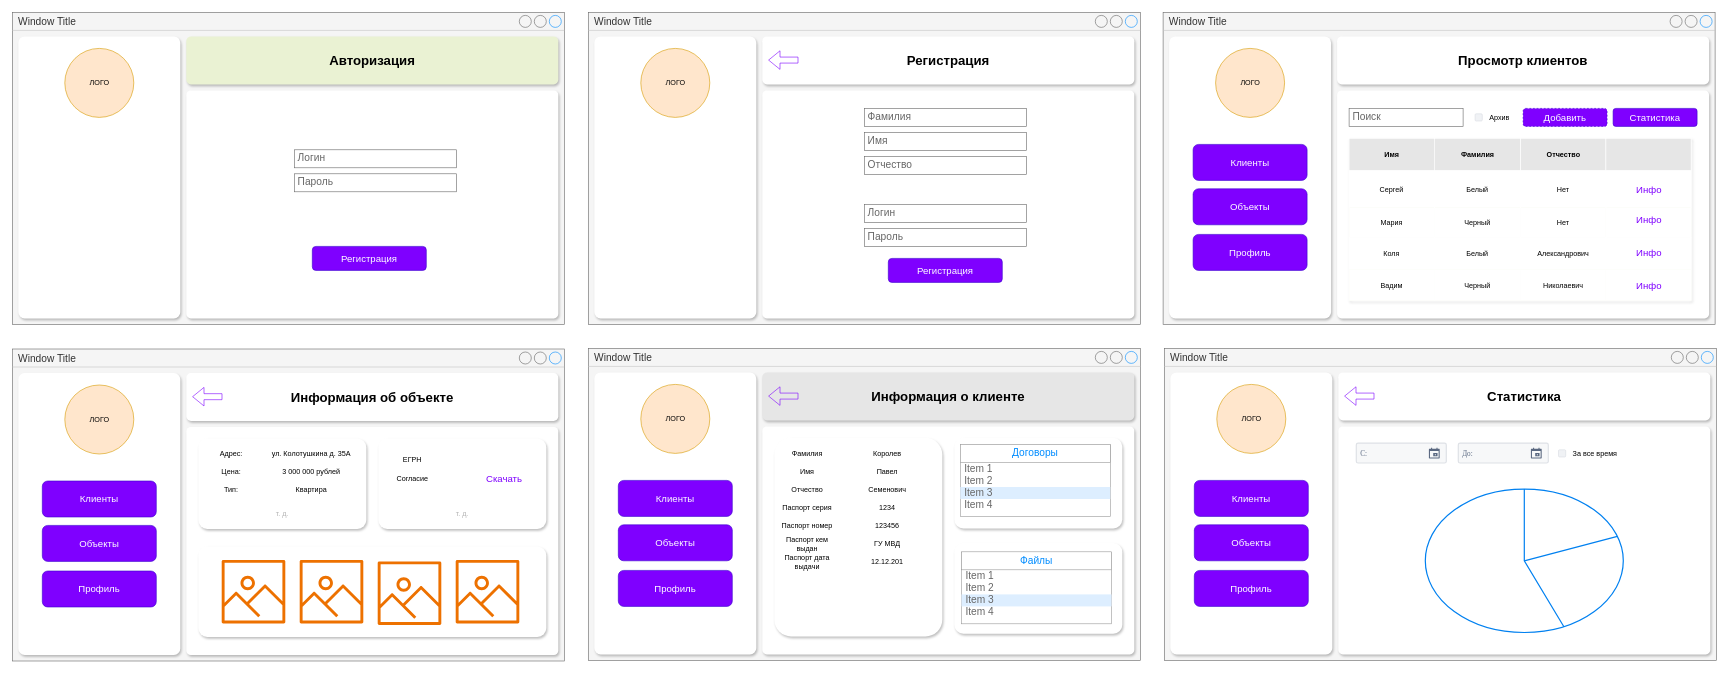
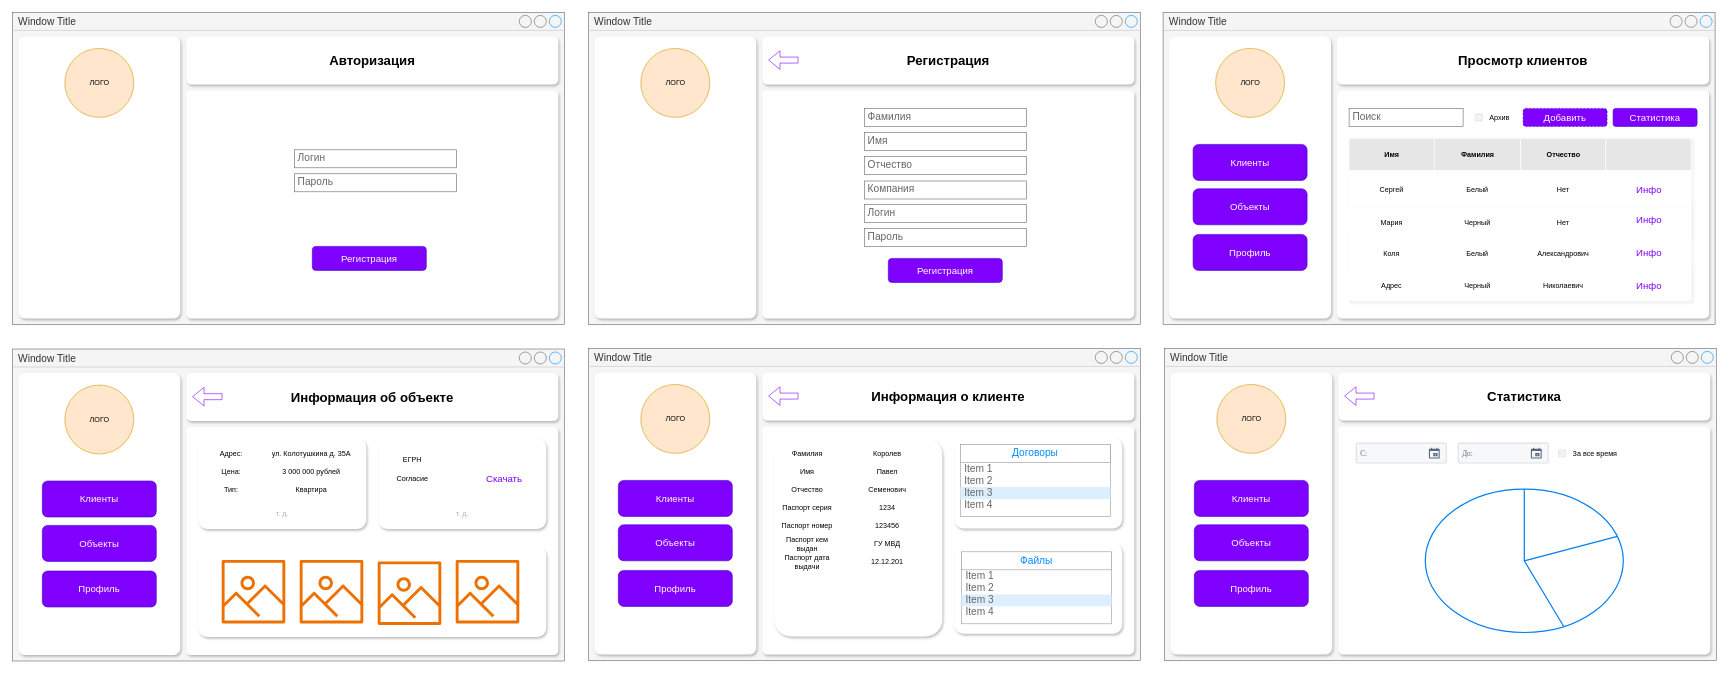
node "Авторизация": fillcolor #eaf2d3 -> #ffffff
node "Компания": added
node "Вадим": label "Вадим" -> "Адрес"
node "Информация о клиенте": fillcolor #e6e6e6 -> #ffffff
